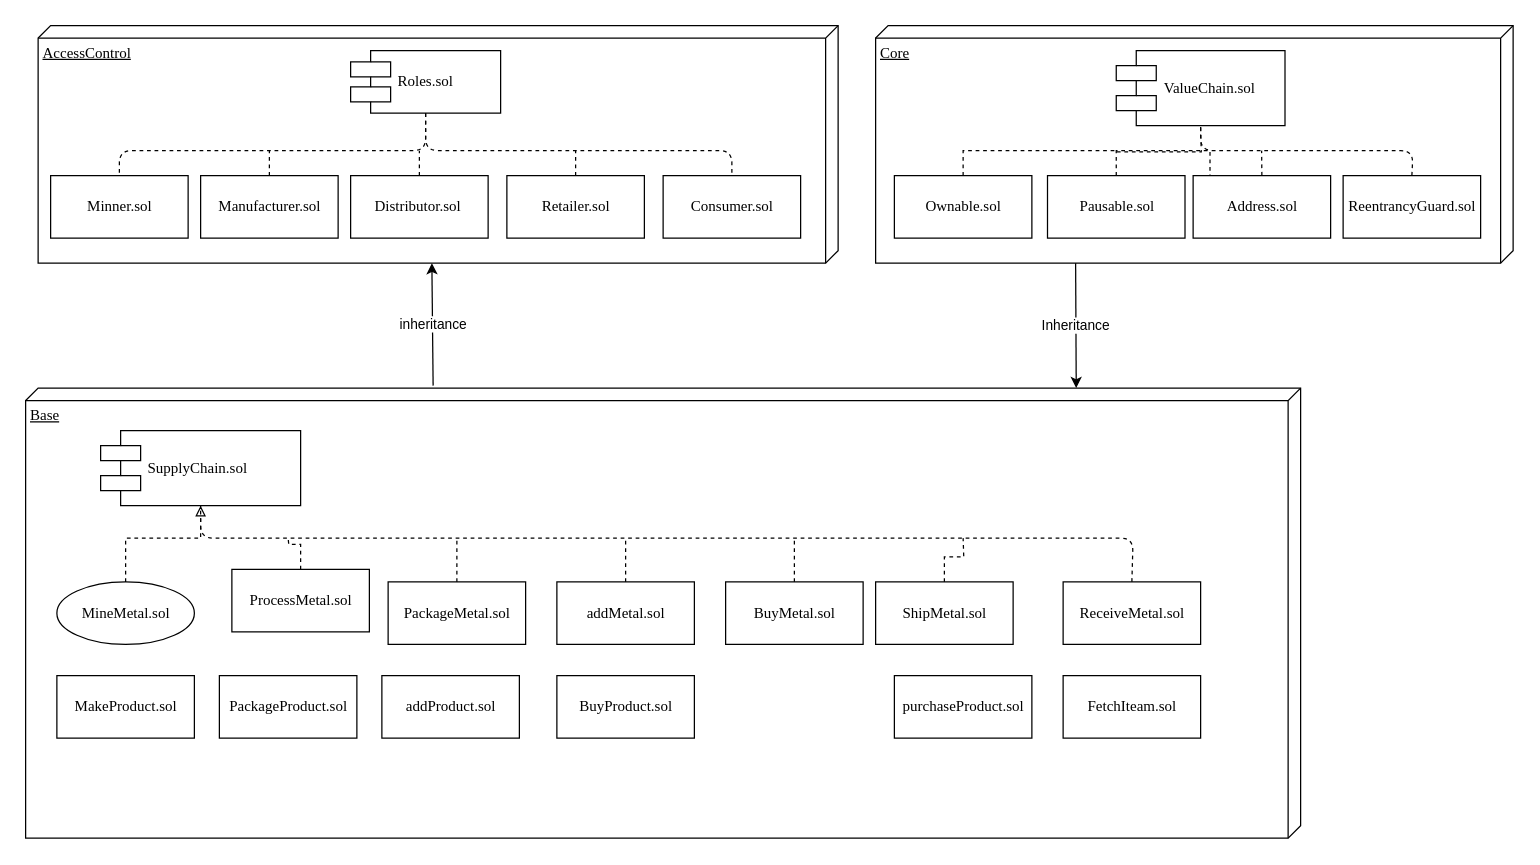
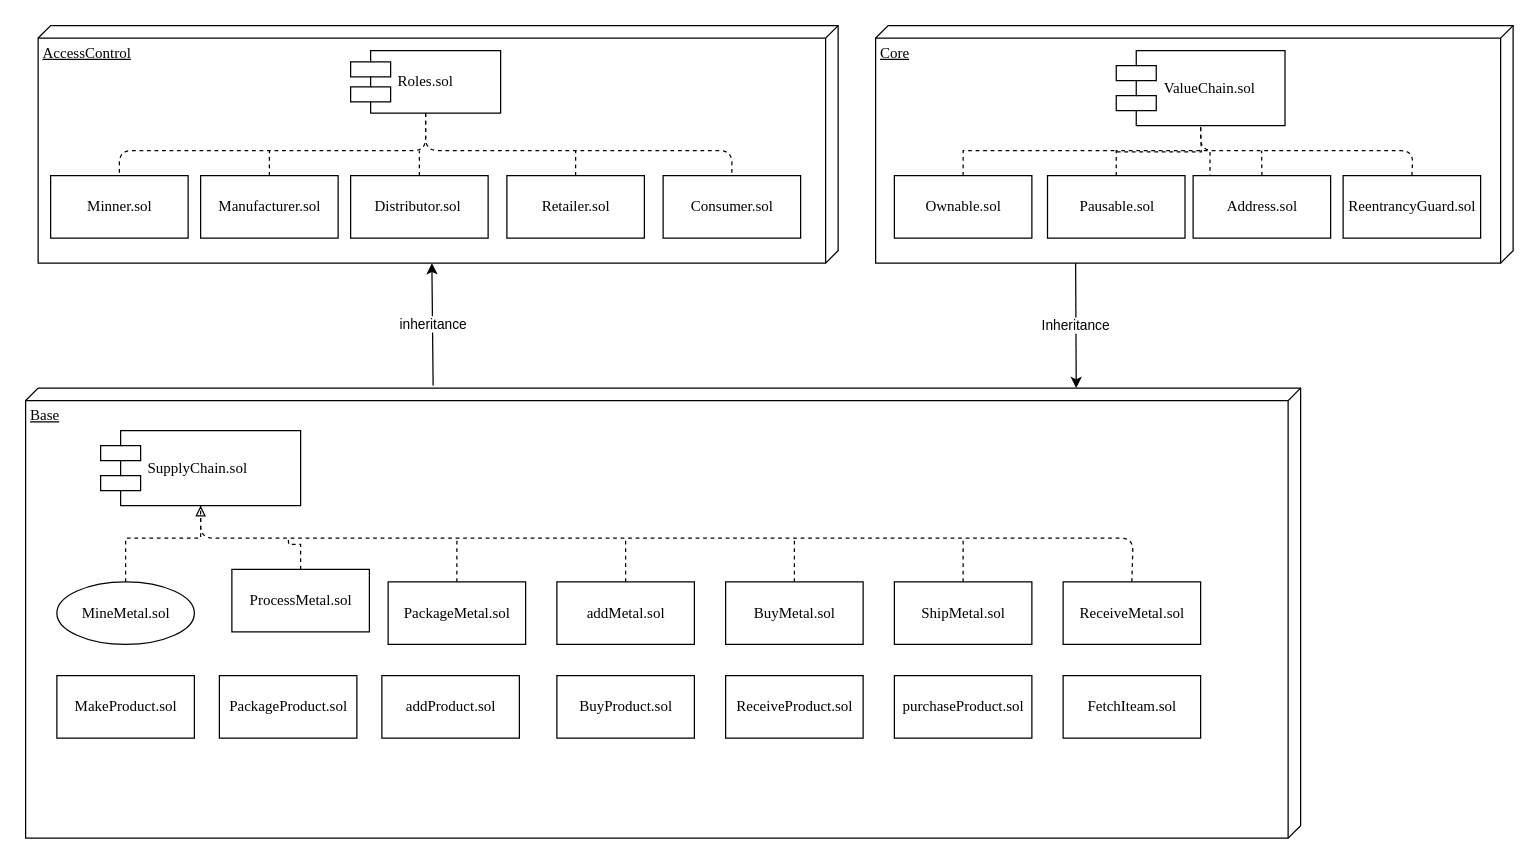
node "ShipMetal.sol": moved (944, 613) -> (963, 613)
node "ReceiveProduct.sol": added
